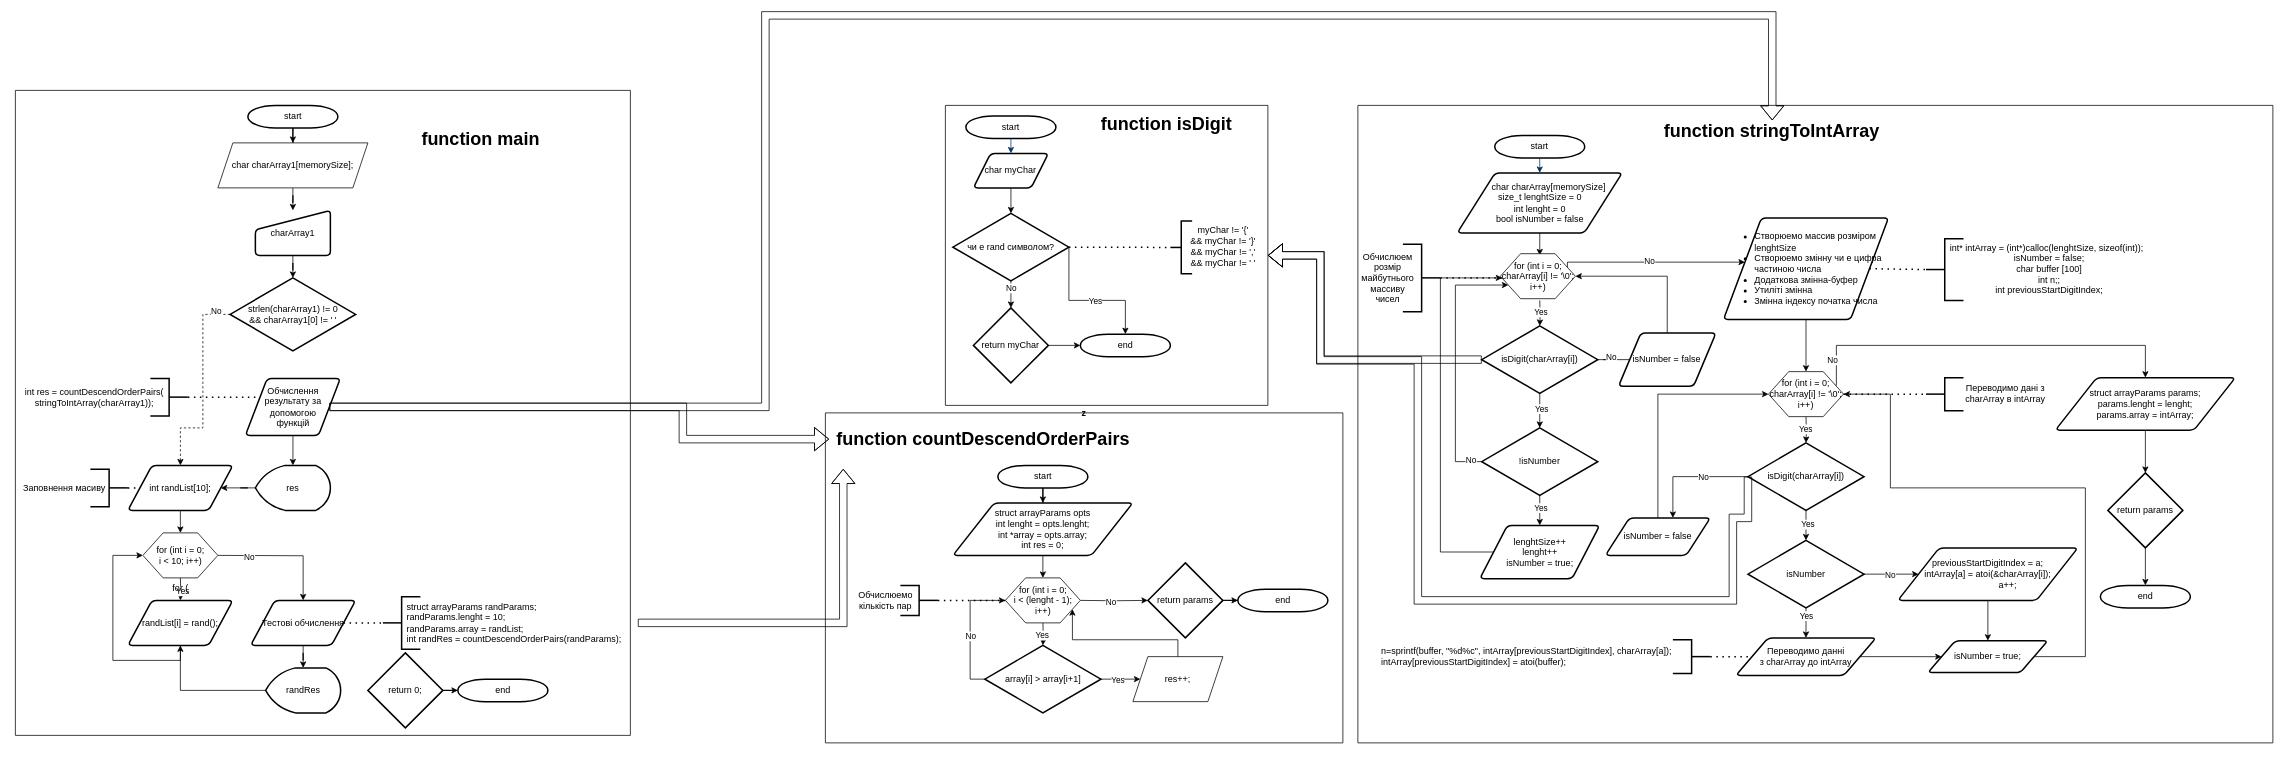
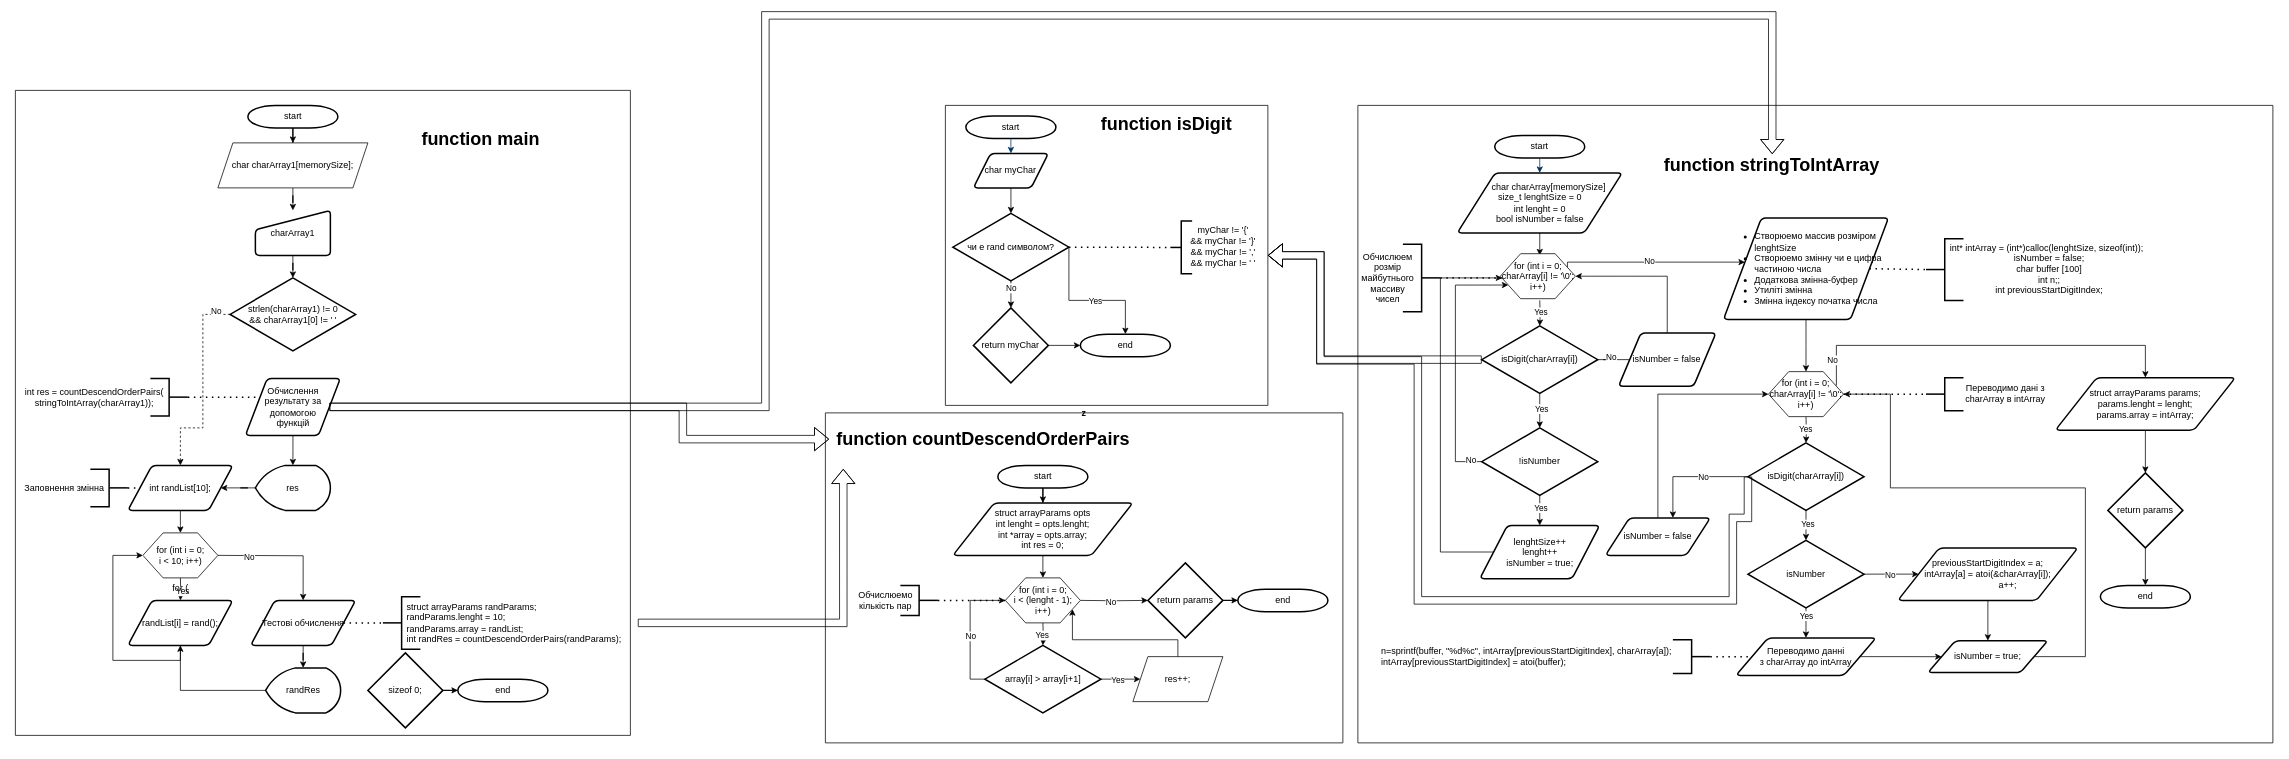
node "function stringToIntArray": moved (1772, 132) -> (1772, 165)
node "Заповнення масиву": label "Заповнення масиву" -> "Заповнення змiнна"
node "return 0;": label "return 0;" -> "sizeof 0;"
